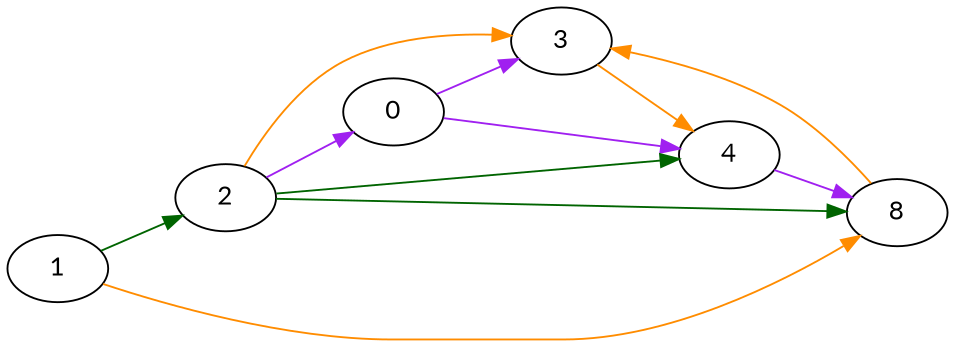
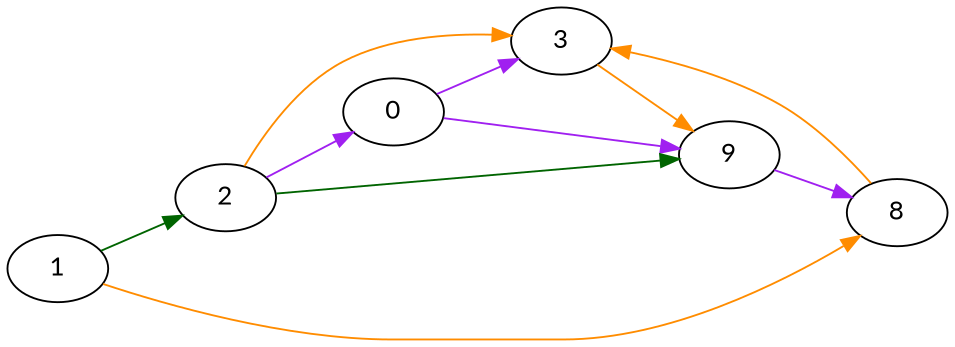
node "4": label "4" -> "9"
edge "2" -> "8": removed
